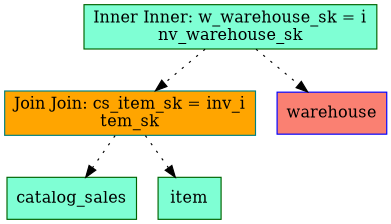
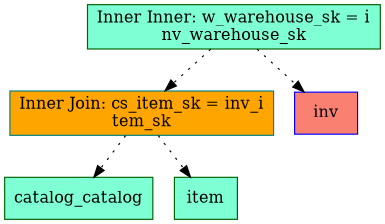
node "Join Join: cs_item_sk = inv_i tem_sk": label "Join Join: cs_item_sk = inv_i tem_sk" -> "Inner Join: cs_item_sk = inv_i tem_sk"
node "warehouse": label "warehouse" -> "inv"
node "catalog_sales": label "catalog_sales" -> "catalog_catalog"
